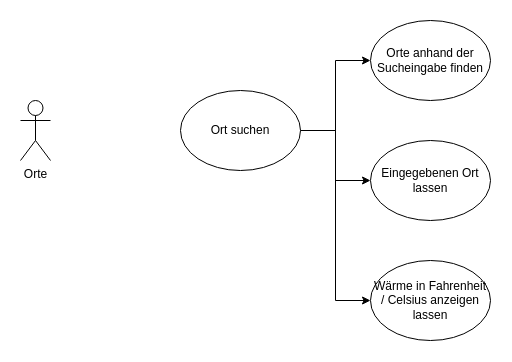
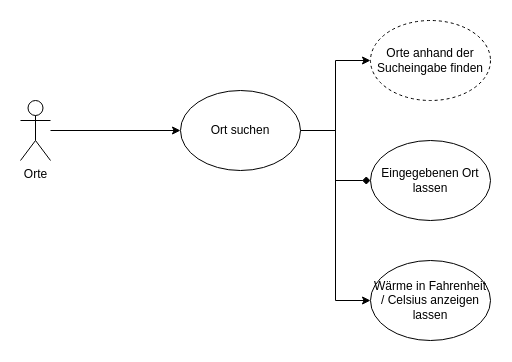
node "Orte anhand der Sucheingabe finden": style solid -> dashed
edge "Orte" -> "Ort suchen": added
edge "Ort suchen" -> "Eingegebenen Ort lassen": arrowhead classic -> diamond
